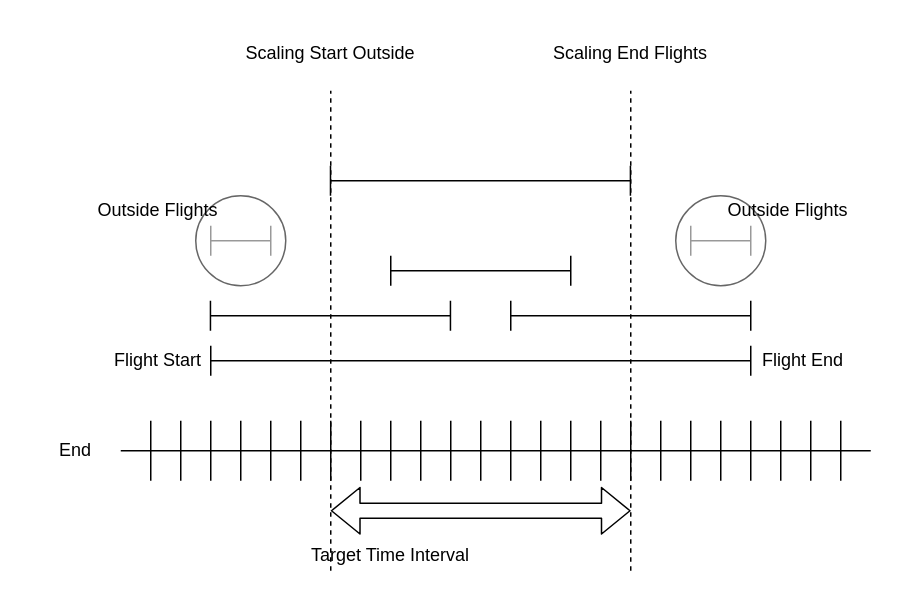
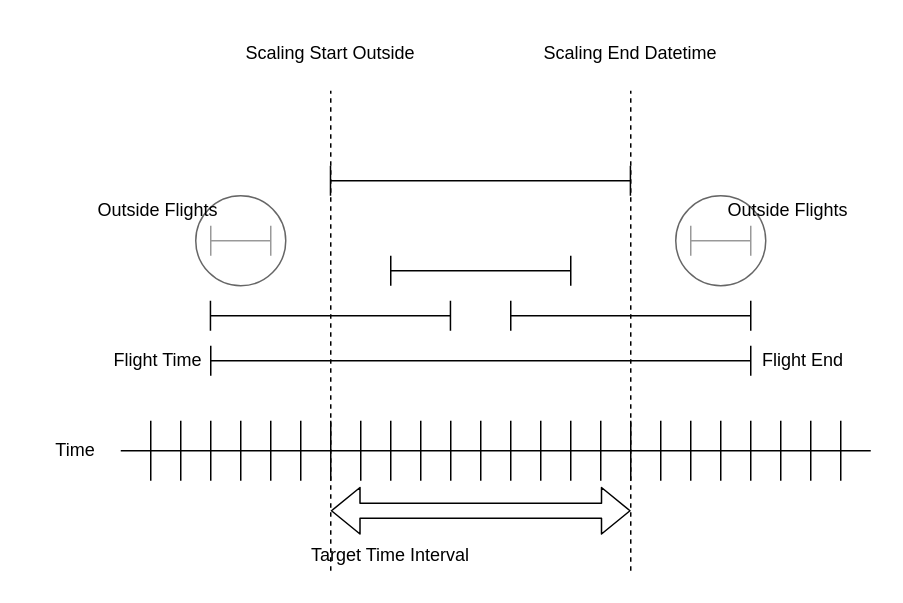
node "Scaling End Flights": label "Scaling End Flights" -> "Scaling End Datetime"
node "Flight Start": label "Flight Start" -> "Flight Time"
node "End": label "End" -> "Time"
